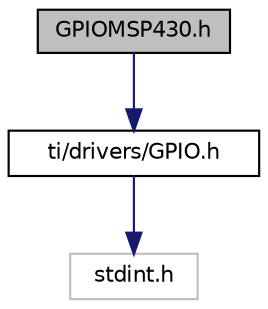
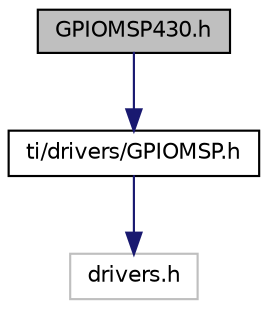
node "ti/drivers/GPIO.h": label "ti/drivers/GPIO.h" -> "ti/drivers/GPIOMSP.h"
node "stdint.h": label "stdint.h" -> "drivers.h"
